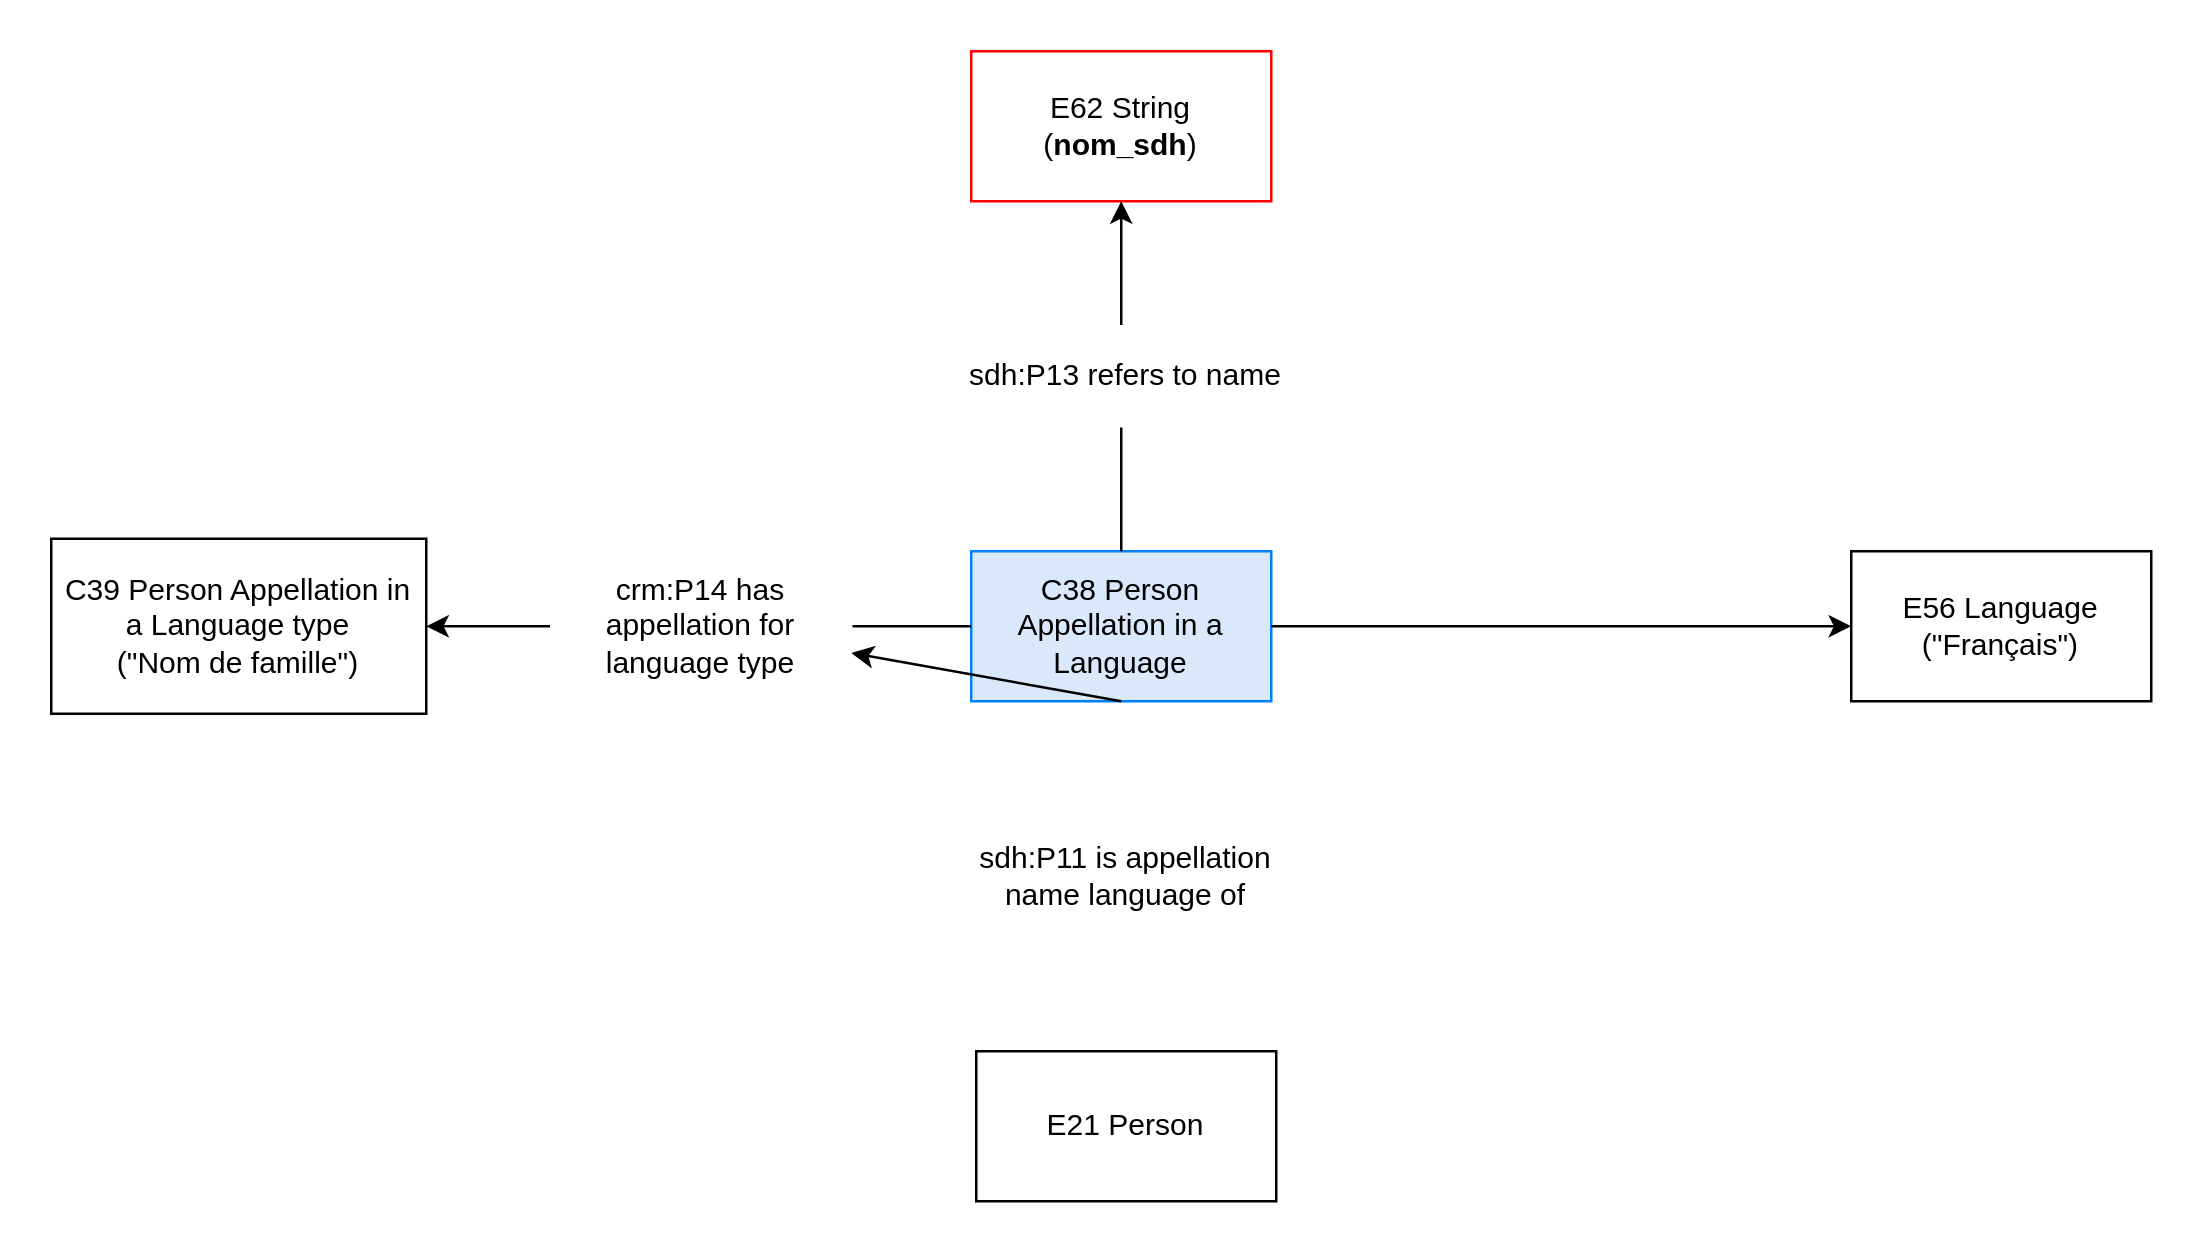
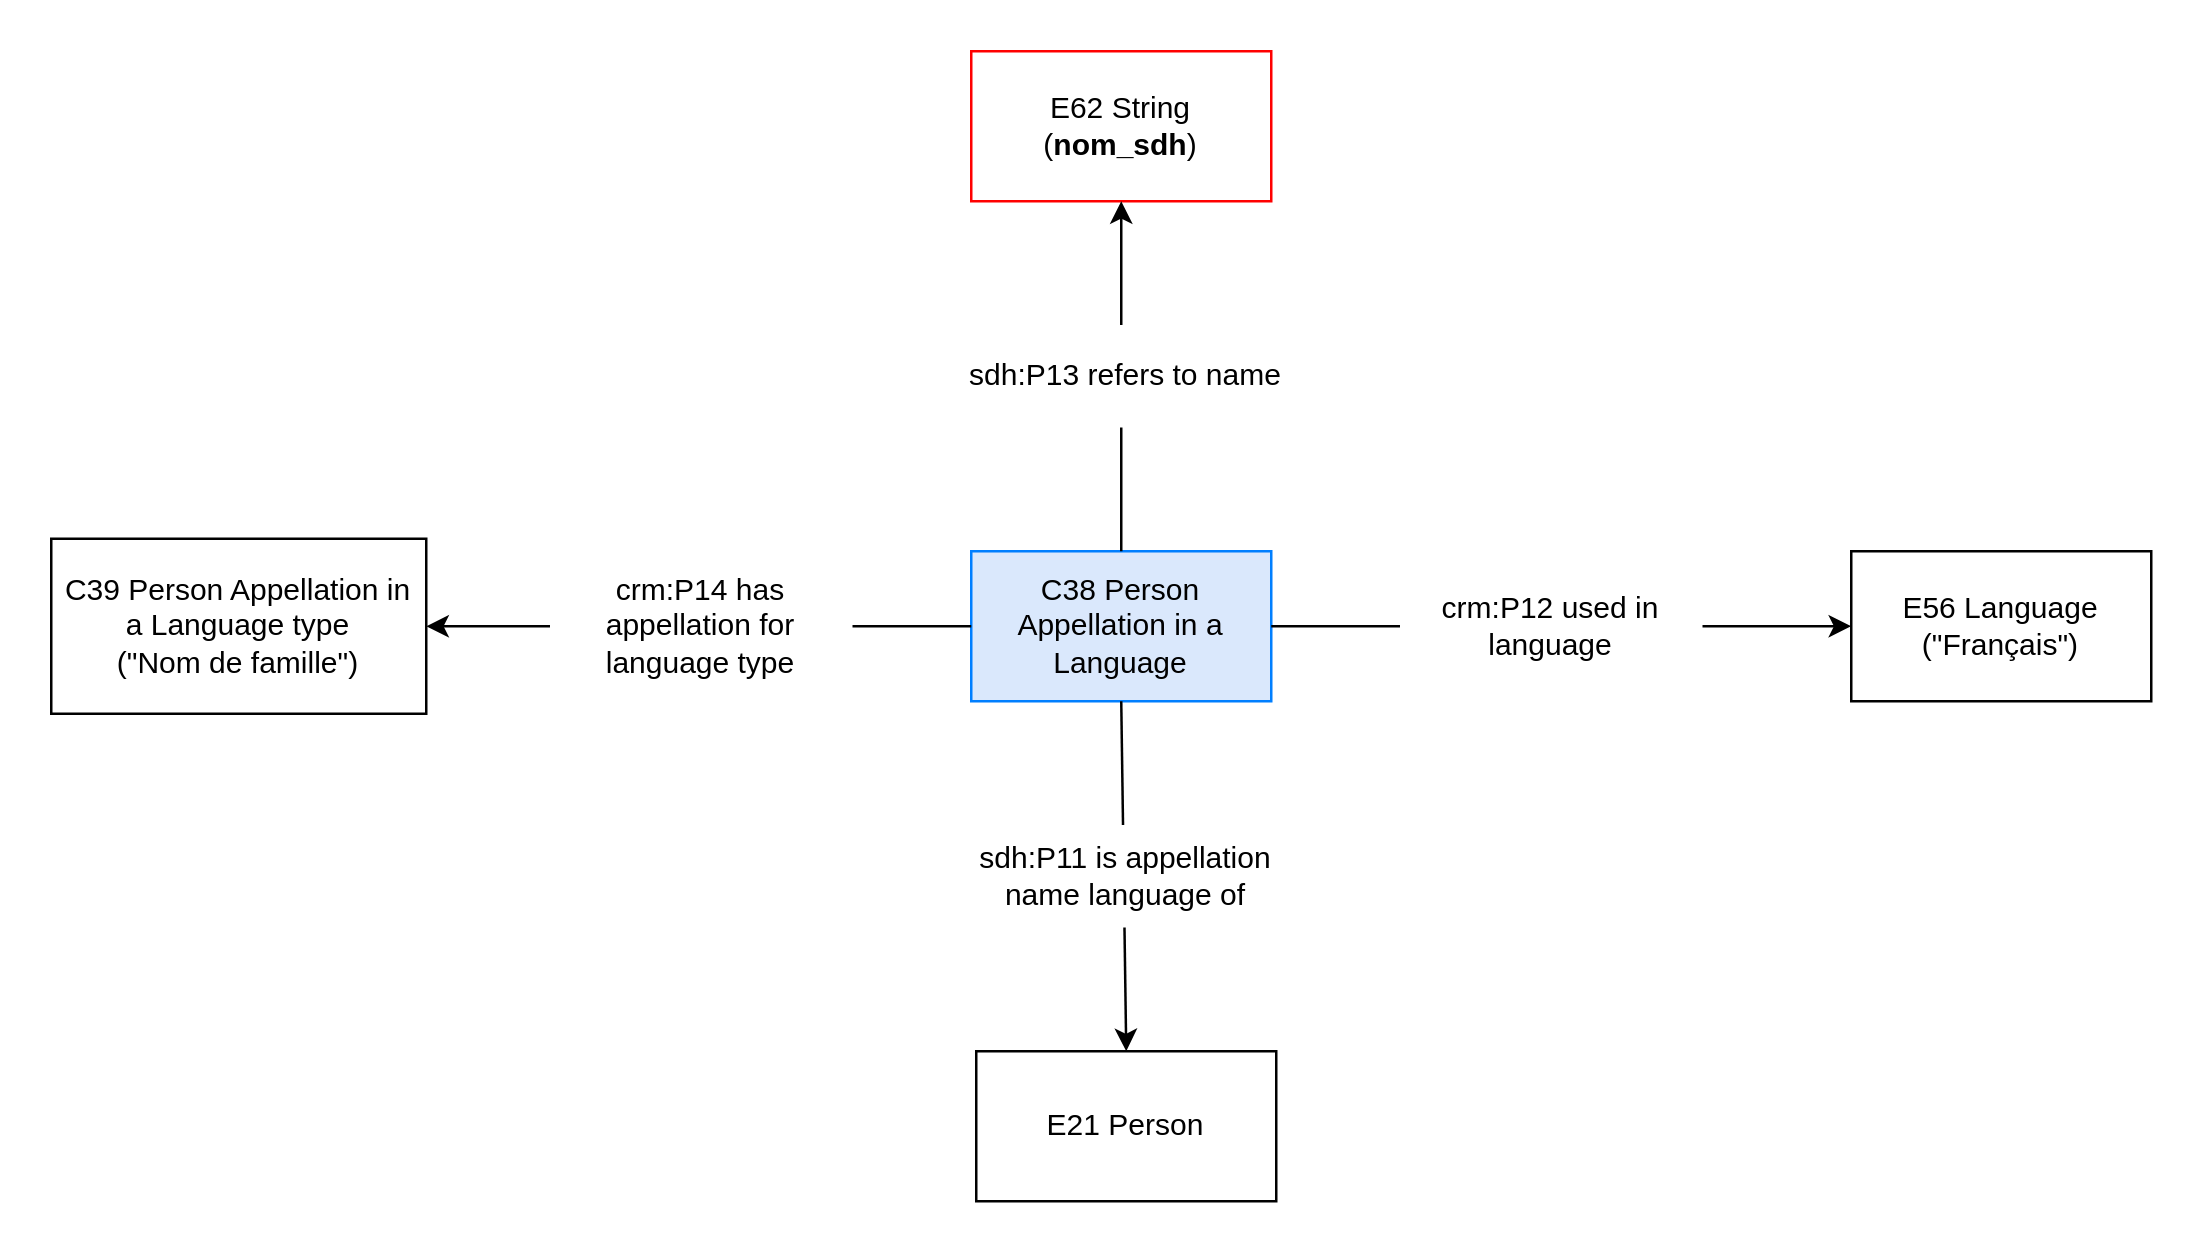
node "crm:P12 used in language": added
edge "C38 Person Appellation in a Language" -> "crm:P14 has appellation for language type": now "C38 Person Appellation in a Language" -> "E21 Person"
